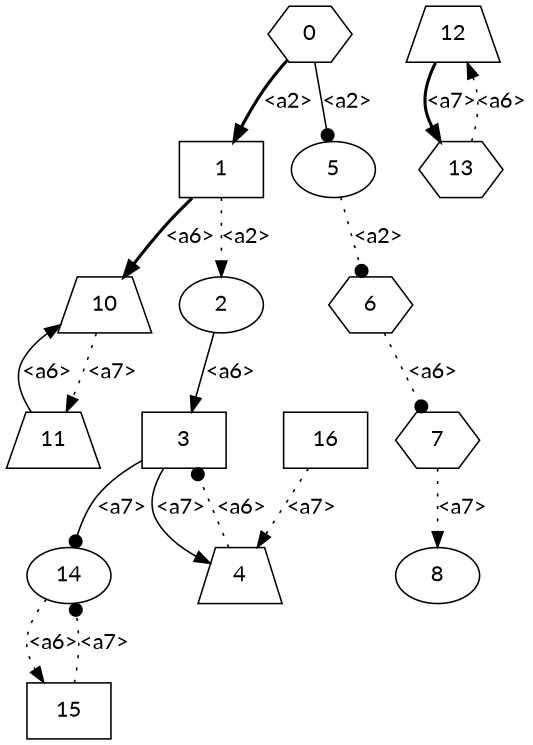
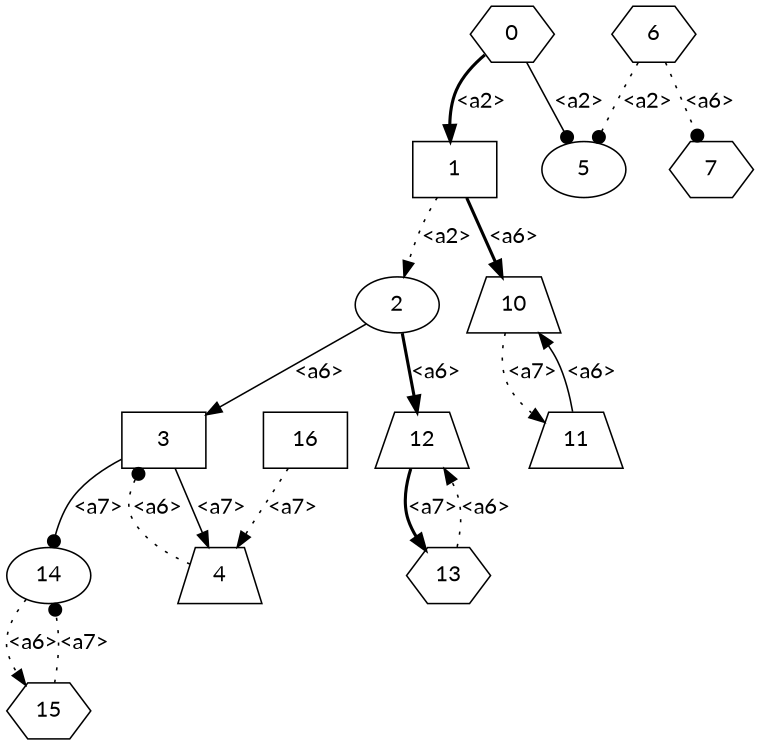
edge "5" -> "6": reversed
edge "2" -> "12": added, label "<a6>"
node "8": removed
node "15": shape box -> hexagon
